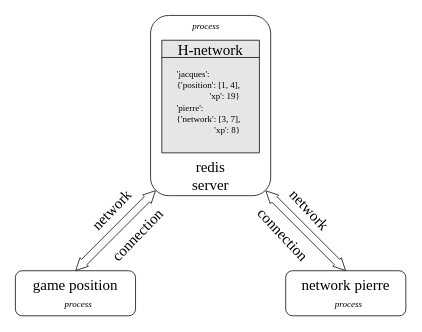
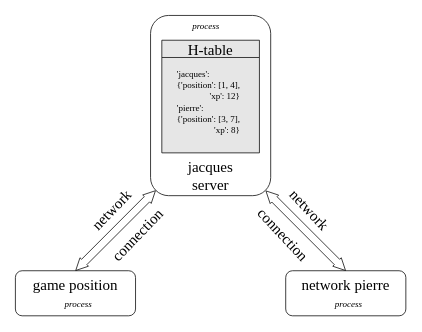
node "H-network": label "H-network" -> "H-table"
node "'jacques': {'position': [1, 4], 'xp': 19}": label "'jacques': {'position': [1, 4], 'xp': 19}" -> "'jacques': {'position': [1, 4], 'xp': 12}"
node "'pierre': {'network': [3, 7], 'xp': 8}": label "'pierre': {'network': [3, 7], 'xp': 8}" -> "'pierre': {'position': [3, 7], 'xp': 8}"
node "redis server": label "redis server" -> "jacques server"
